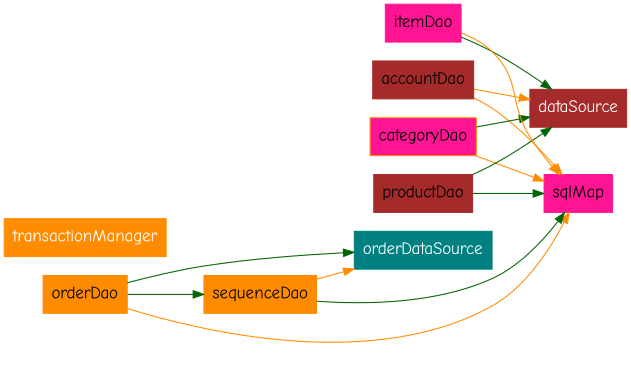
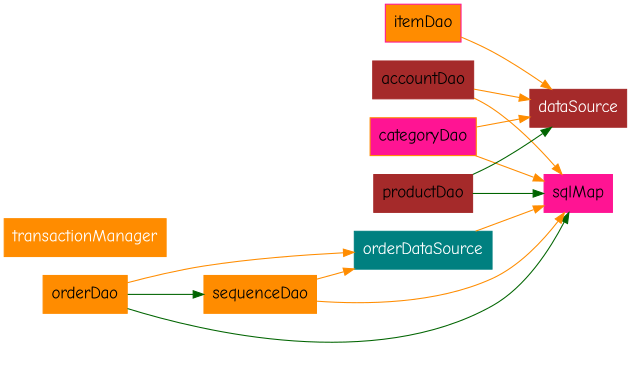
node "itemDao": fillcolor deeppink -> darkorange
edge "itemDao" -> "dataSource": color darkgreen -> darkorange
edge "itemDao" -> "sqlMap": now "orderDataSource" -> "sqlMap"
edge "categoryDao" -> "dataSource": color darkgreen -> darkorange
edge "orderDao" -> "orderDataSource": color darkgreen -> darkorange
edge "sequenceDao" -> "sqlMap": color darkgreen -> darkorange
edge "orderDao" -> "sqlMap": color darkorange -> darkgreen
